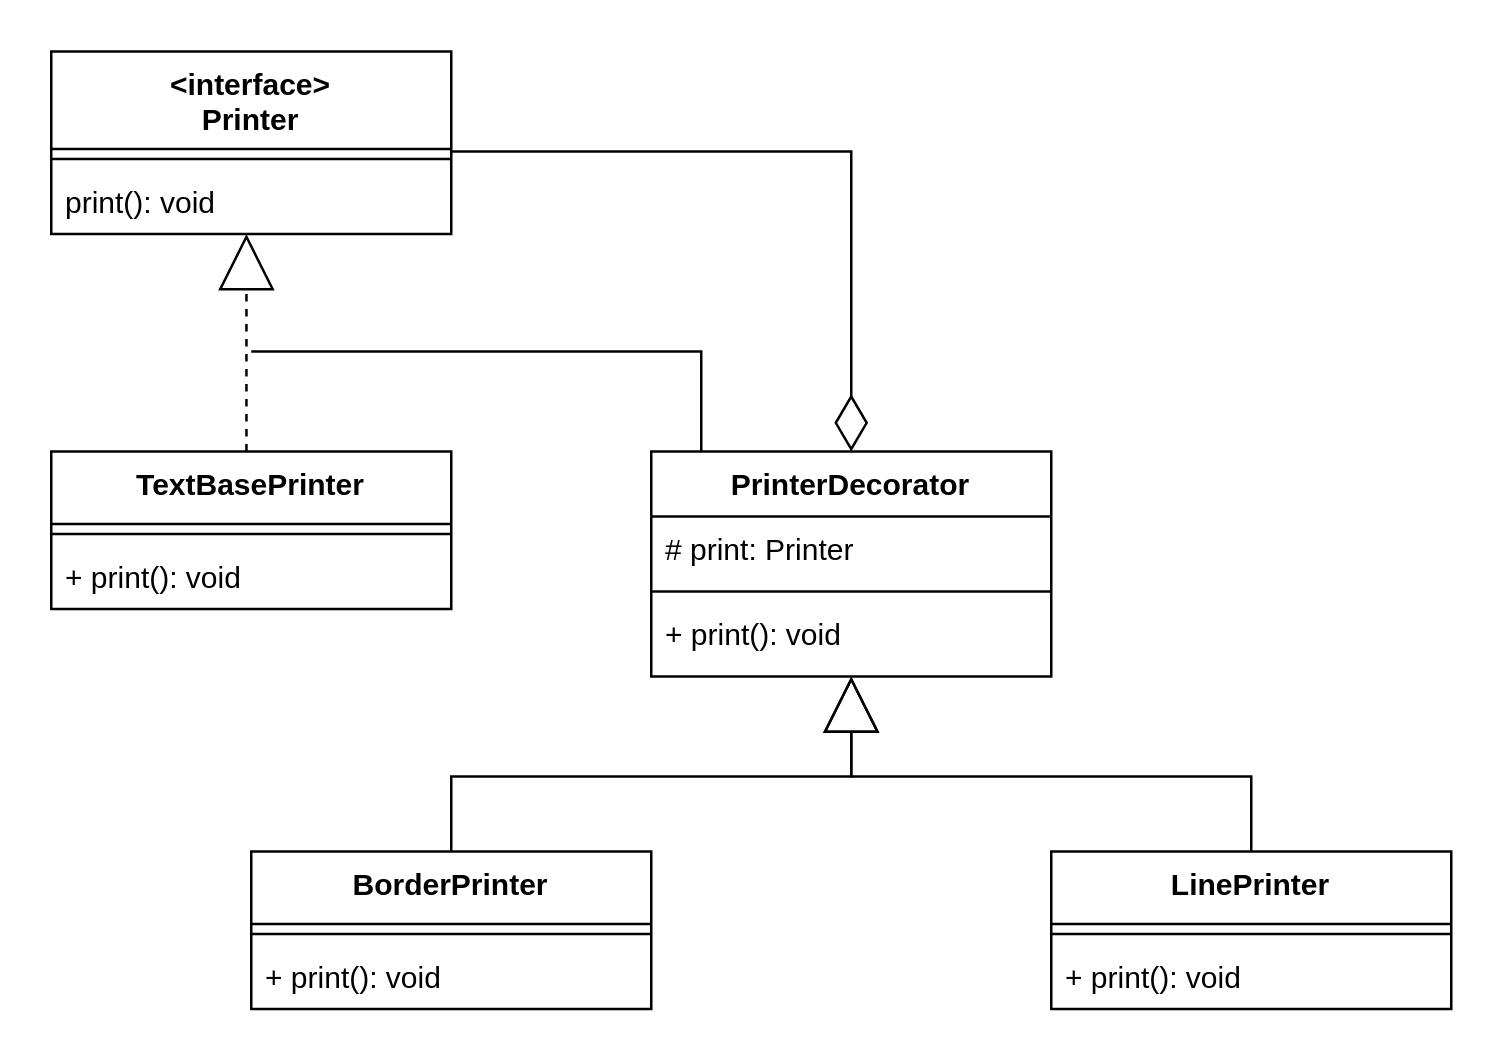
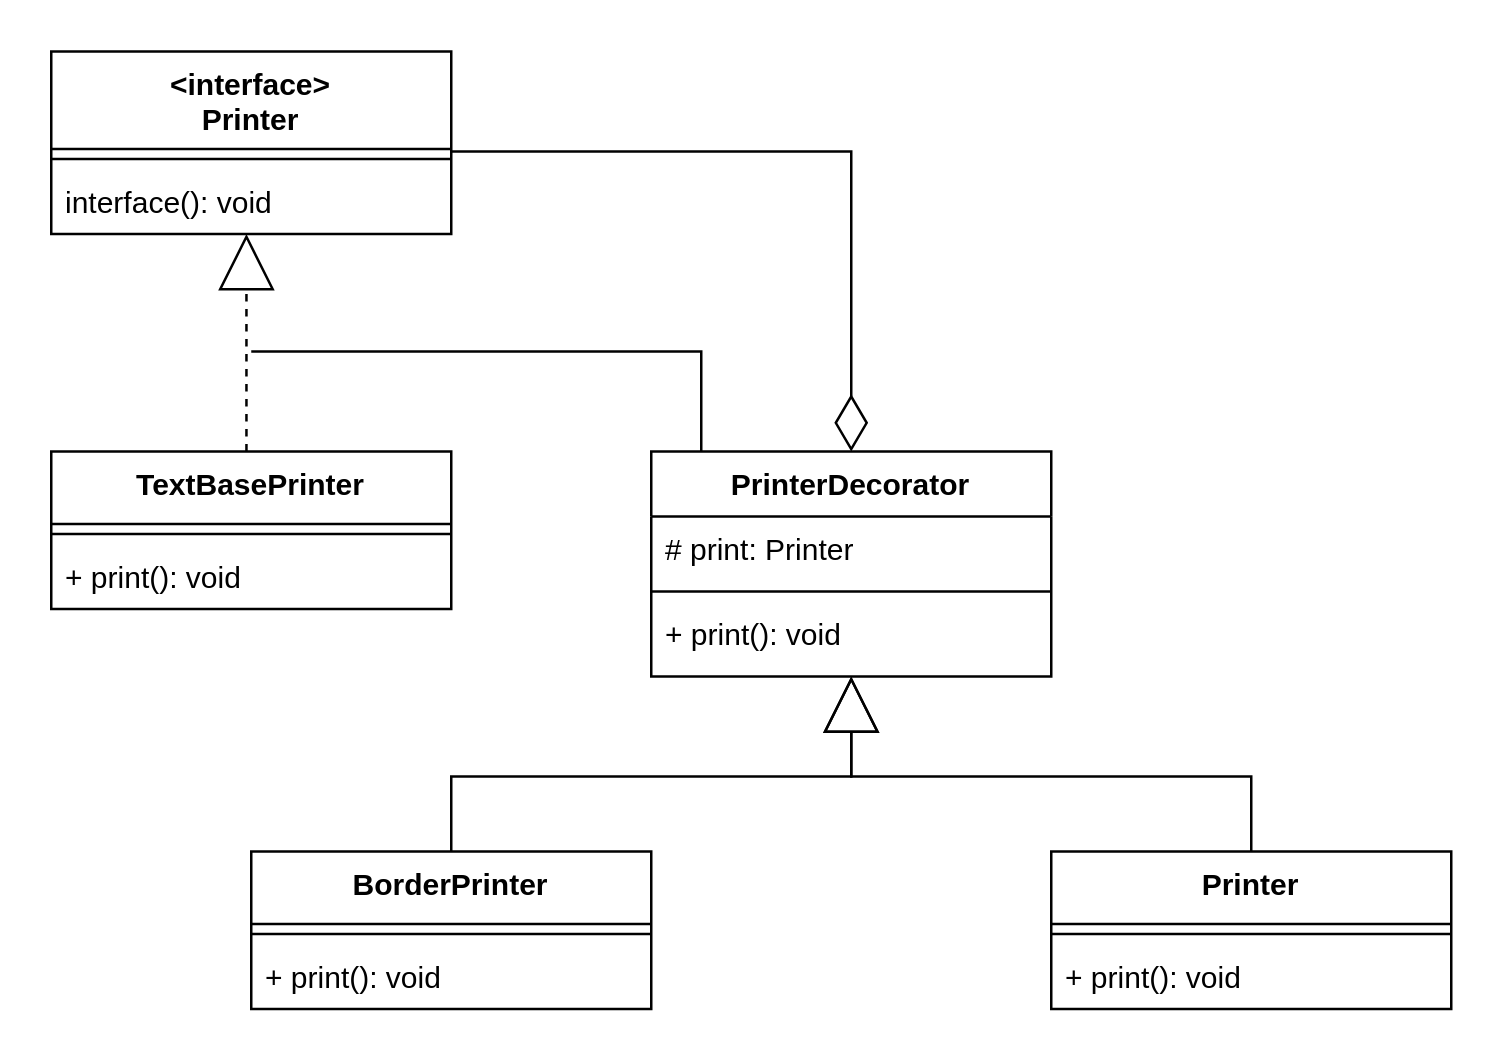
node "print(): void": label "print(): void" -> "interface(): void"
node "LinePrinter": label "LinePrinter" -> "Printer"
